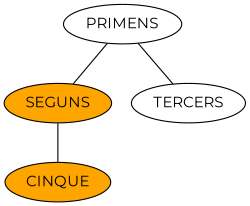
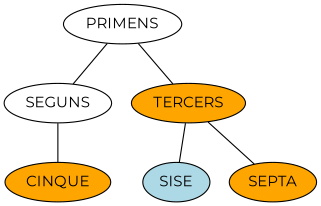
node "SEGUNS": fillcolor orange -> white
node "TERCERS": fillcolor white -> orange
node "SISE": added
node "SEPTA": added
